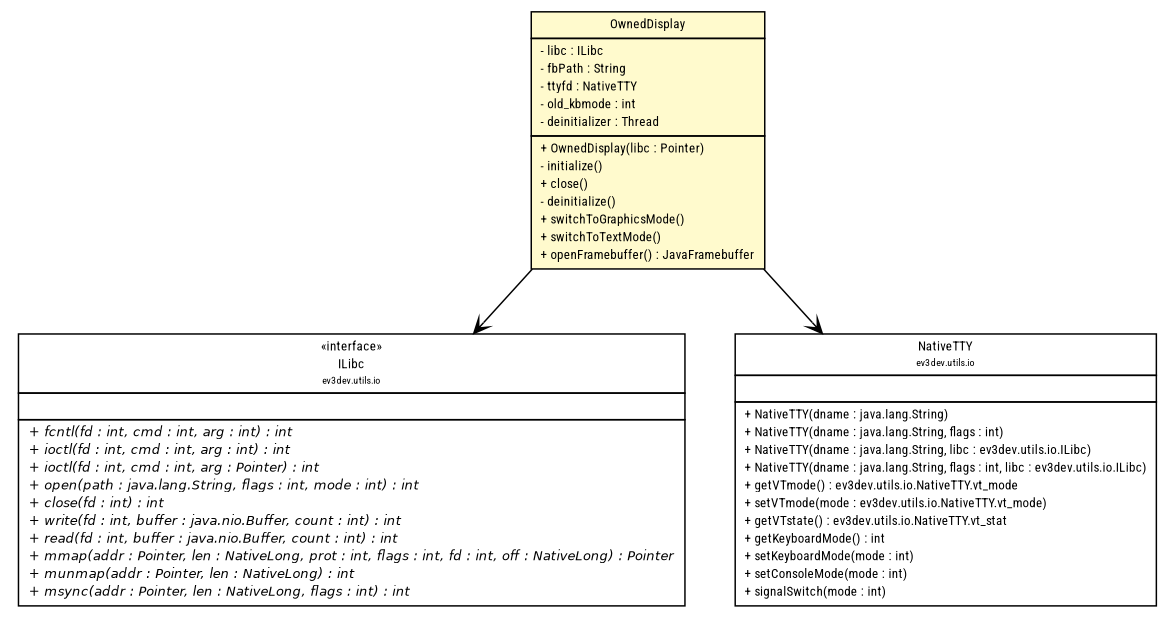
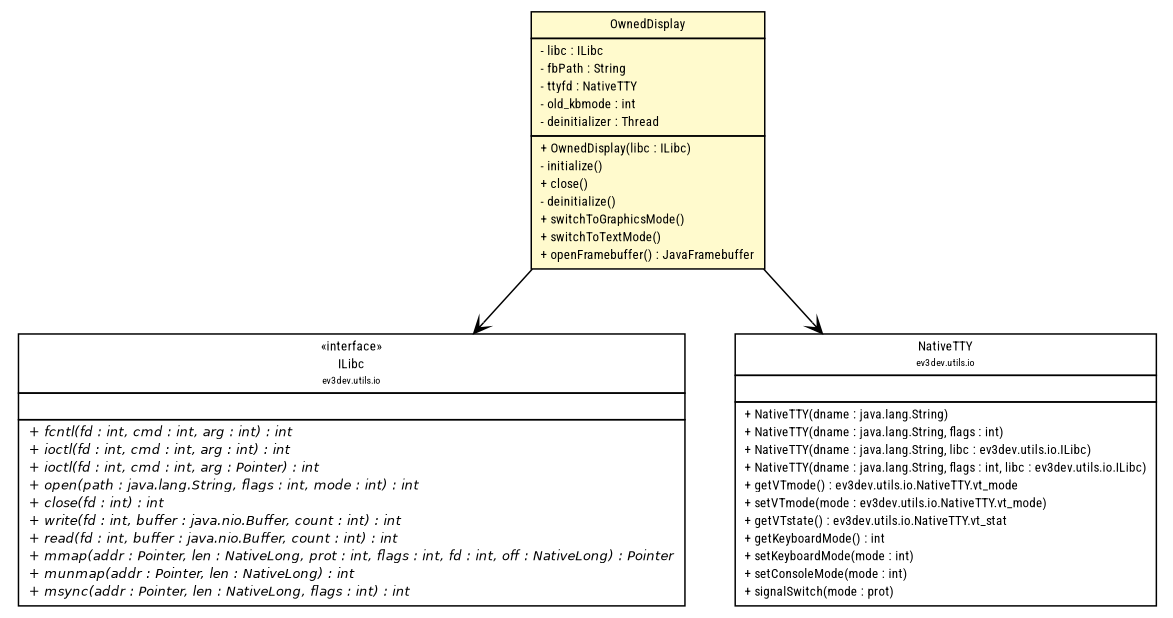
node "OwnedDisplay": text "+ OwnedDisplay(libc : Pointer)" -> "+ OwnedDisplay(libc : ILibc)"
node "NativeTTY": text "+ signalSwitch(mode : int)" -> "+ signalSwitch(mode : prot)"
